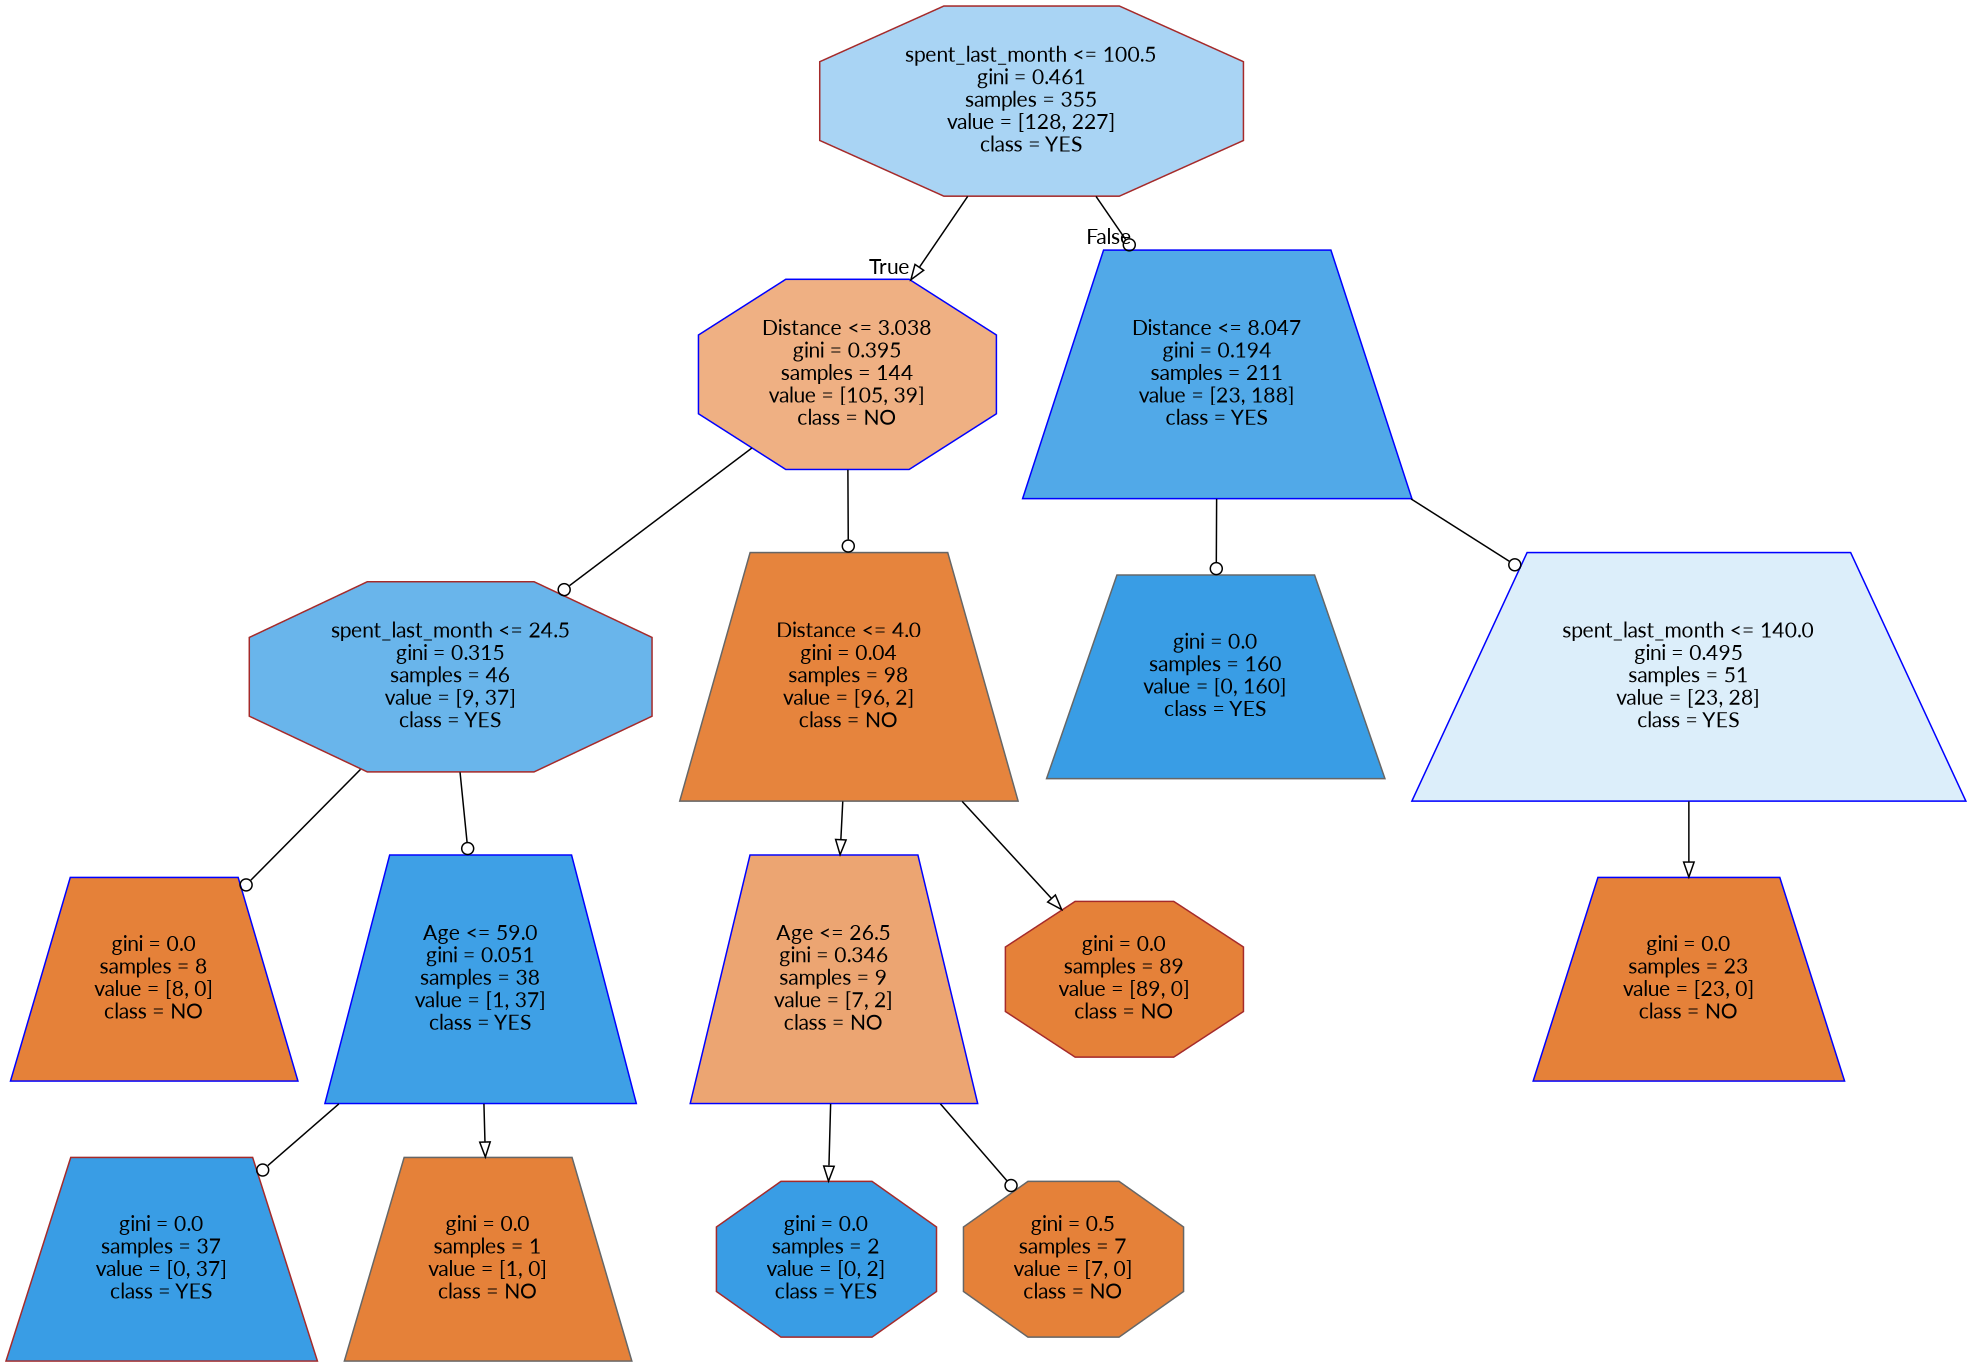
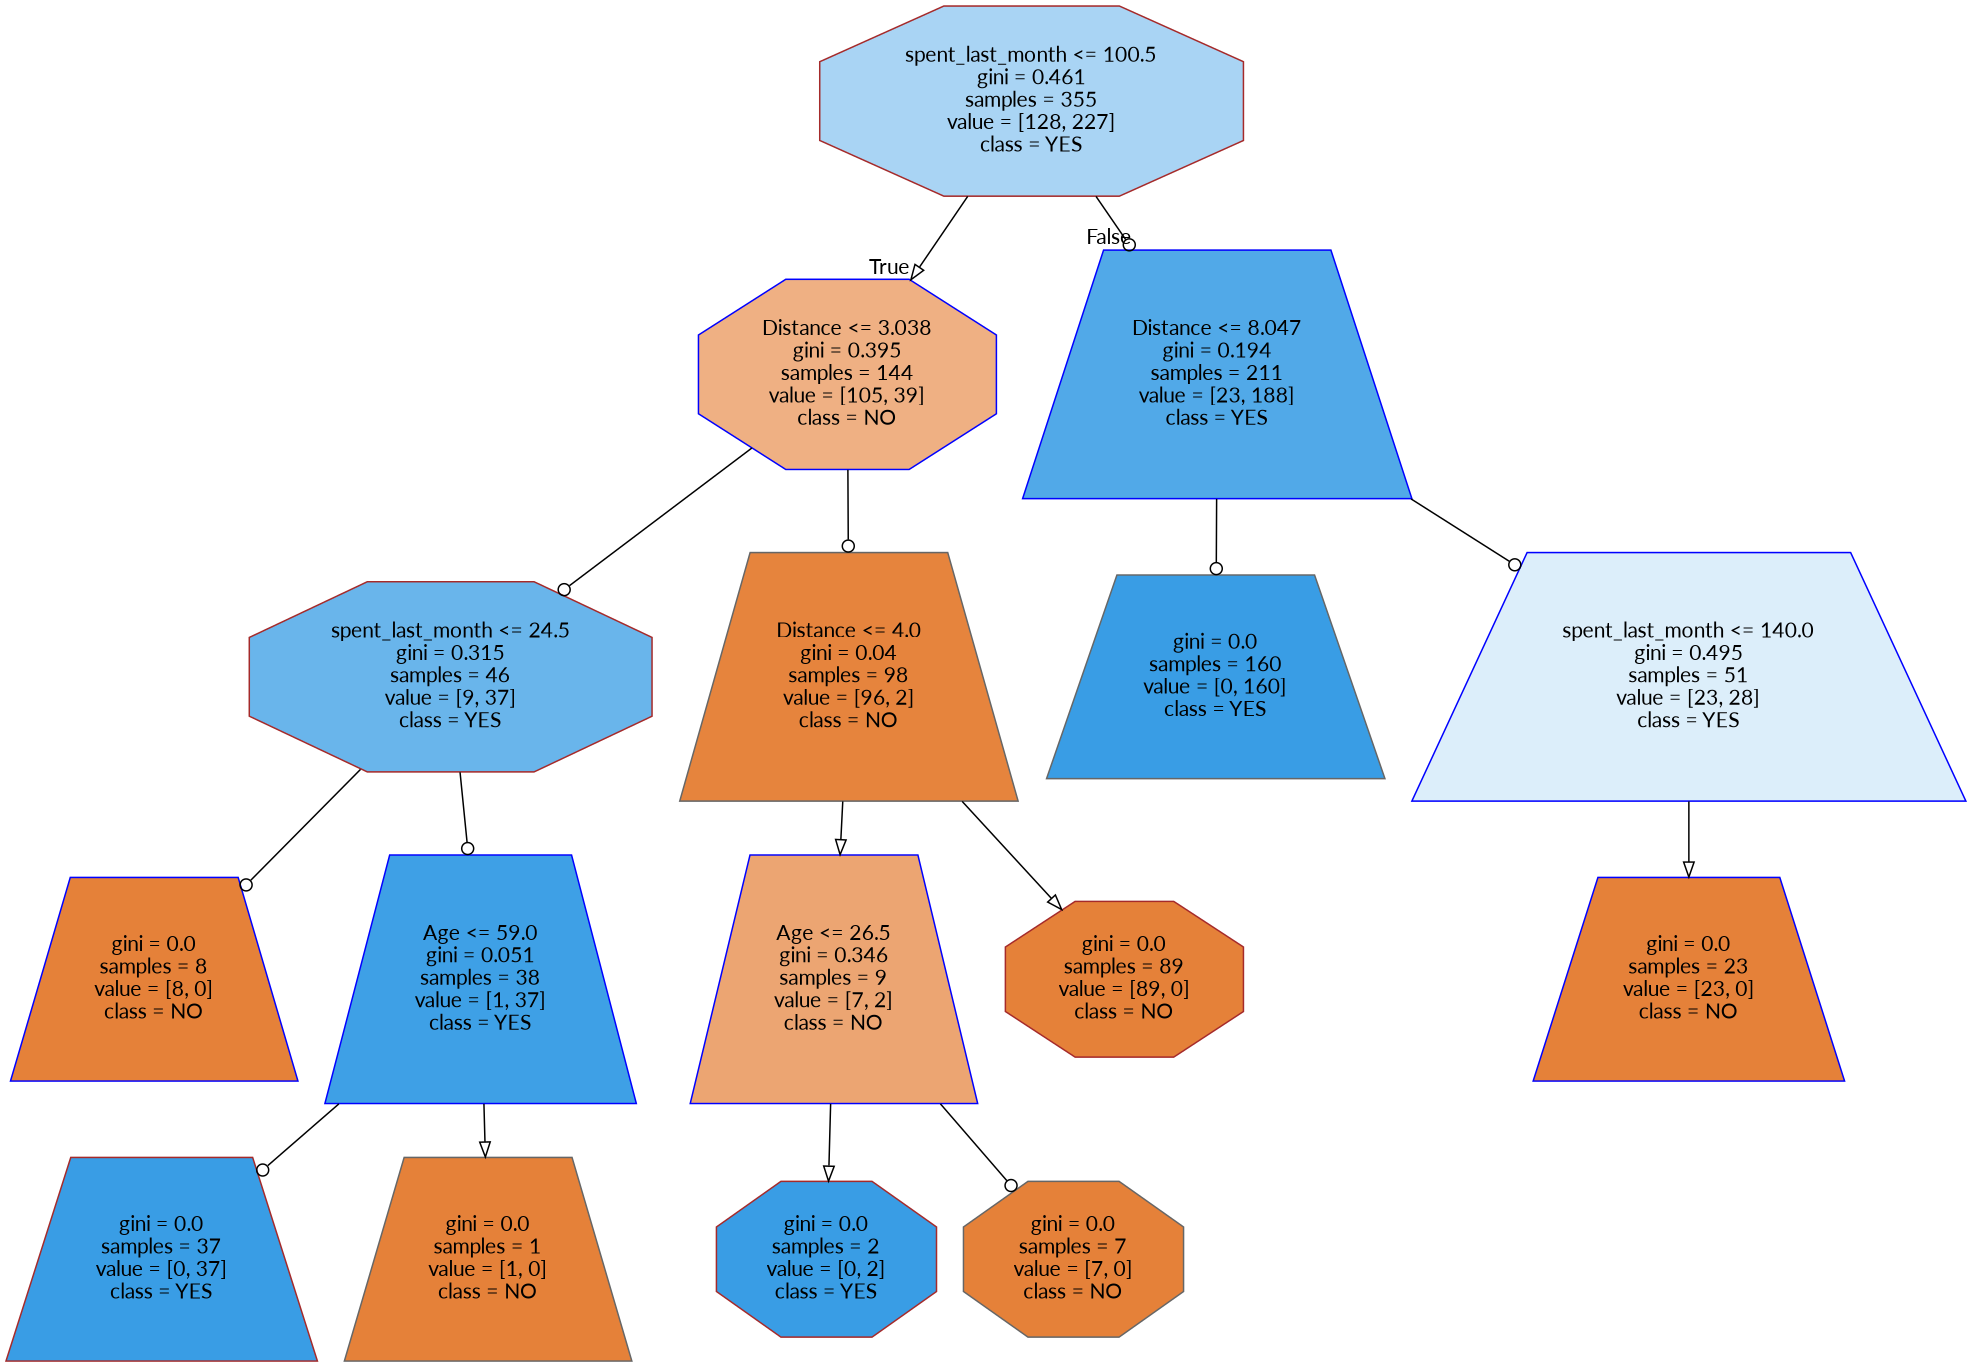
node "gini = 0.5 samples = 7 value = [7, 0] class = NO": label "gini = 0.5 samples = 7 value = [7, 0] class = NO" -> "gini = 0.0 samples = 7 value = [7, 0] class = NO"
